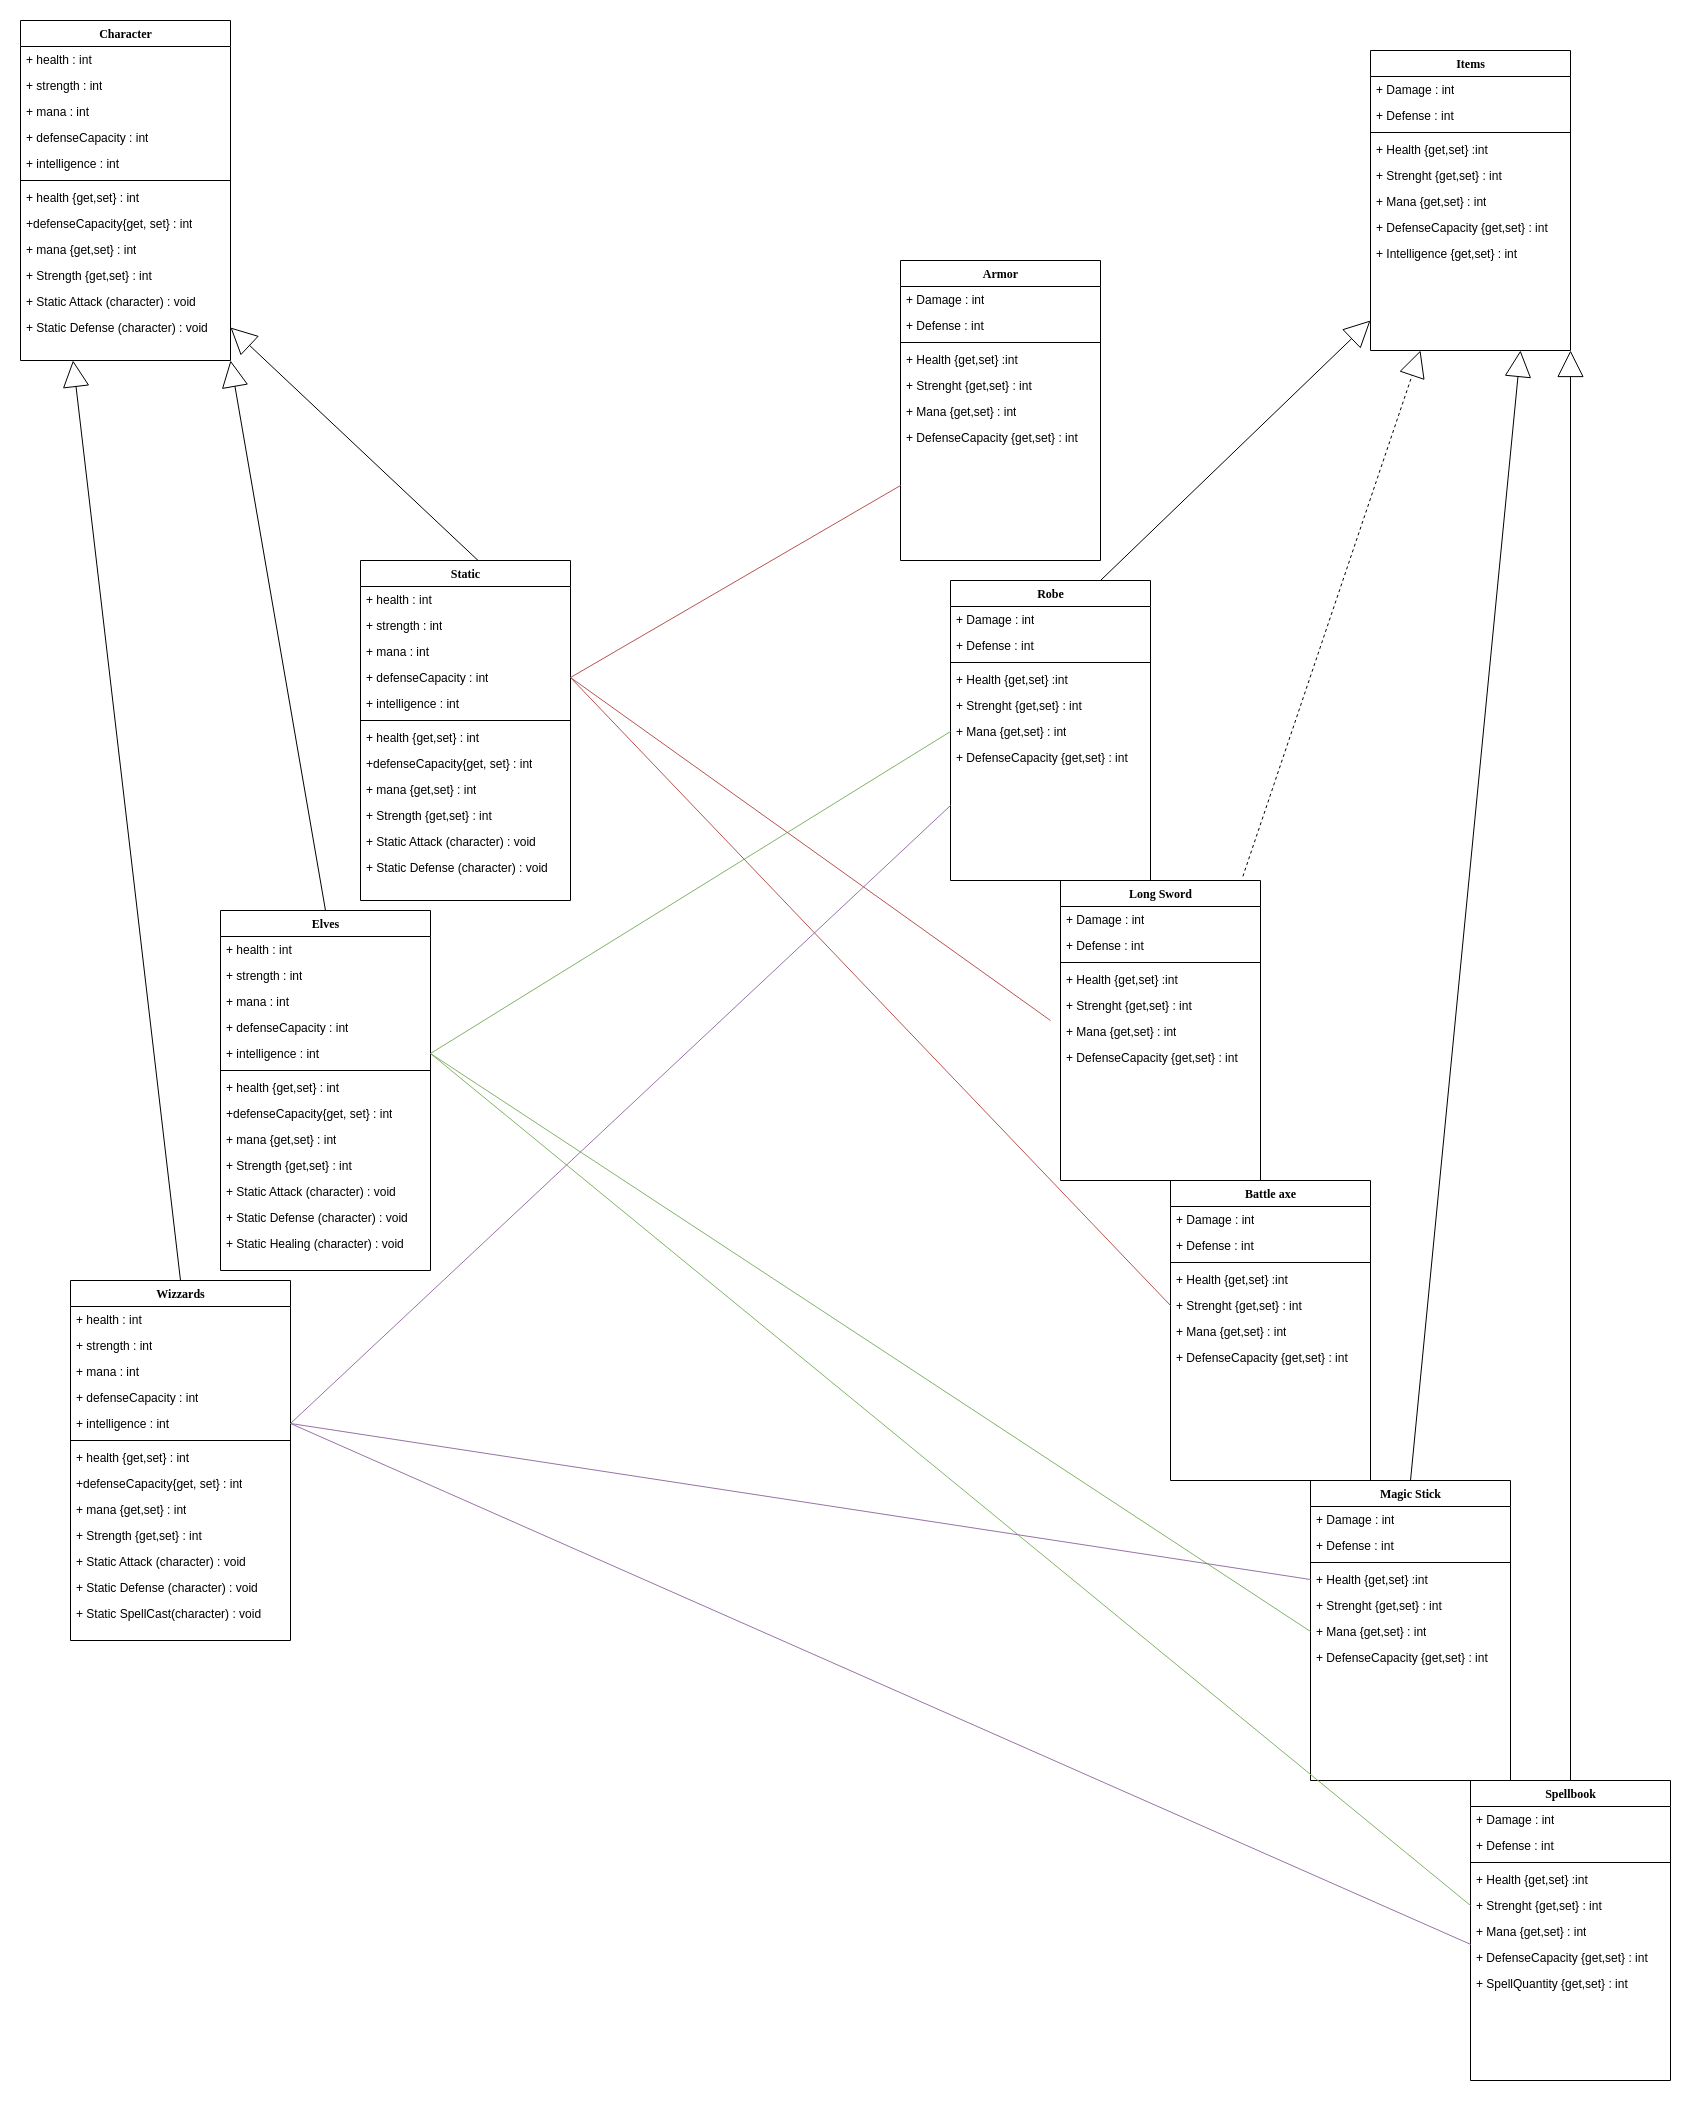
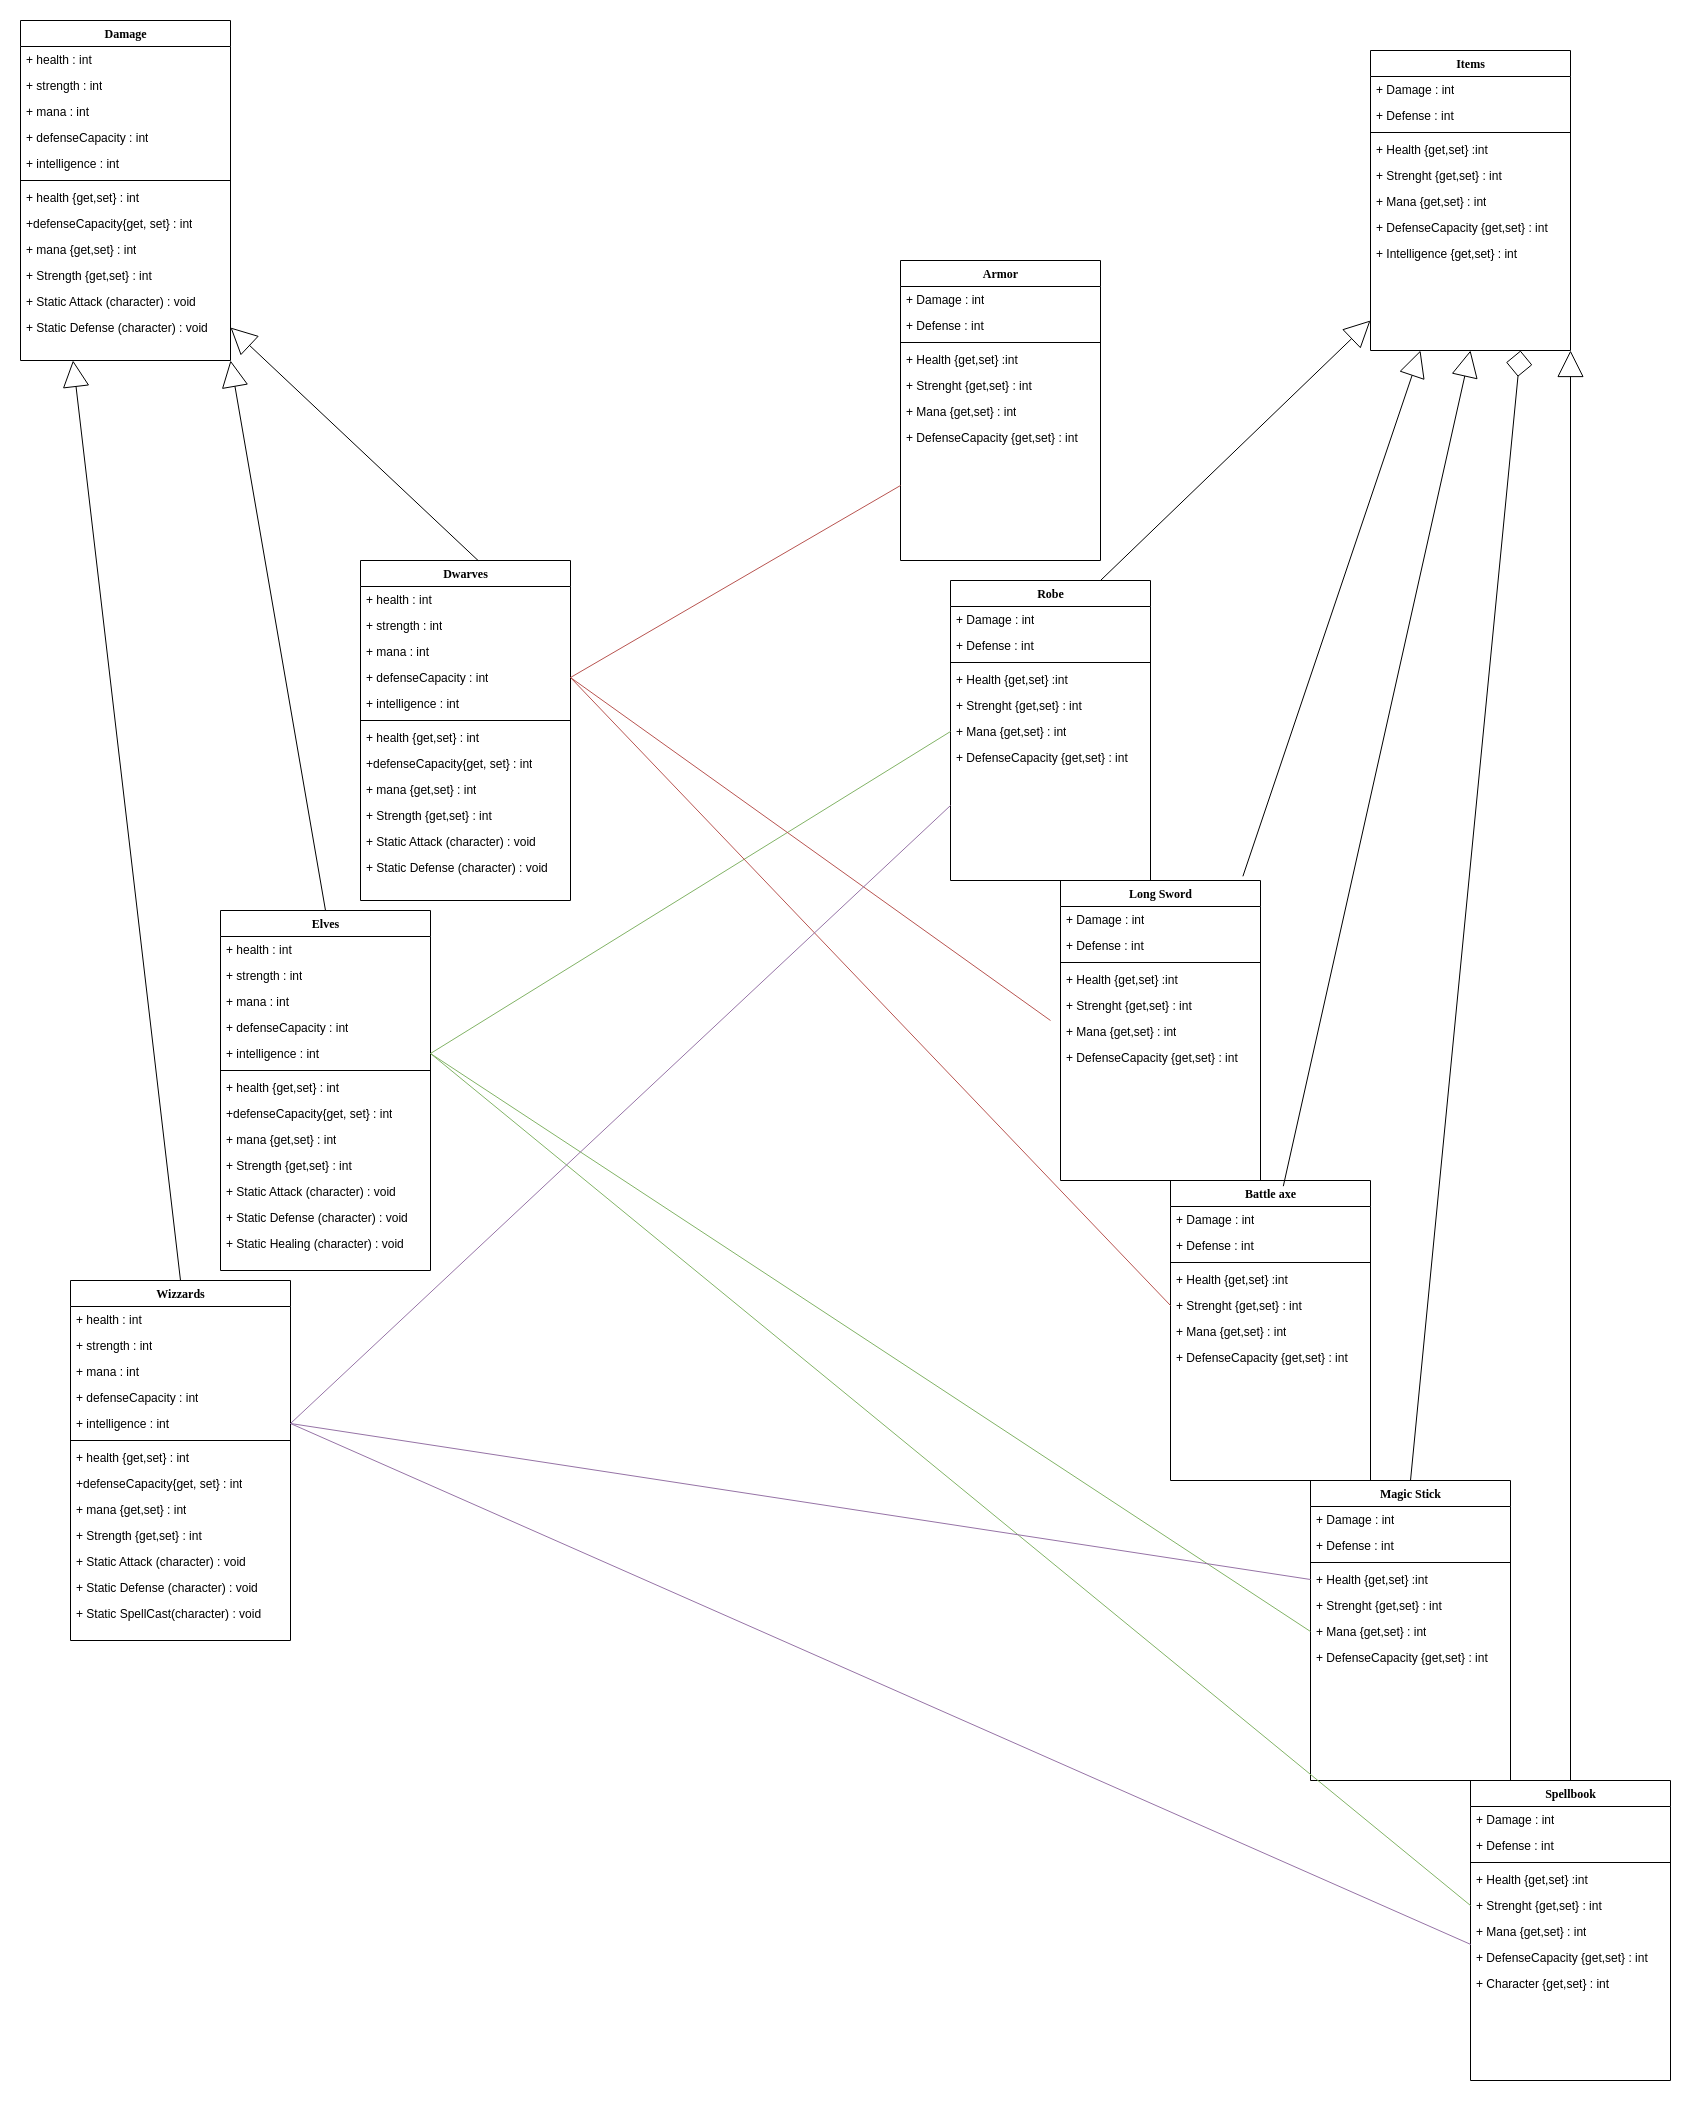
node "Character": label "Character" -> "Damage"
edge "Magic Stick" -> "Items": arrowhead block -> diamond
node "Static": label "Static" -> "Dwarves"
edge "Long Sword" -> "Items": style dashed -> solid
edge "Battle axe" -> "Items": added
node "+ SpellQuantity {get,set} : int": label "+ SpellQuantity {get,set} : int" -> "+ Character {get,set} : int"
